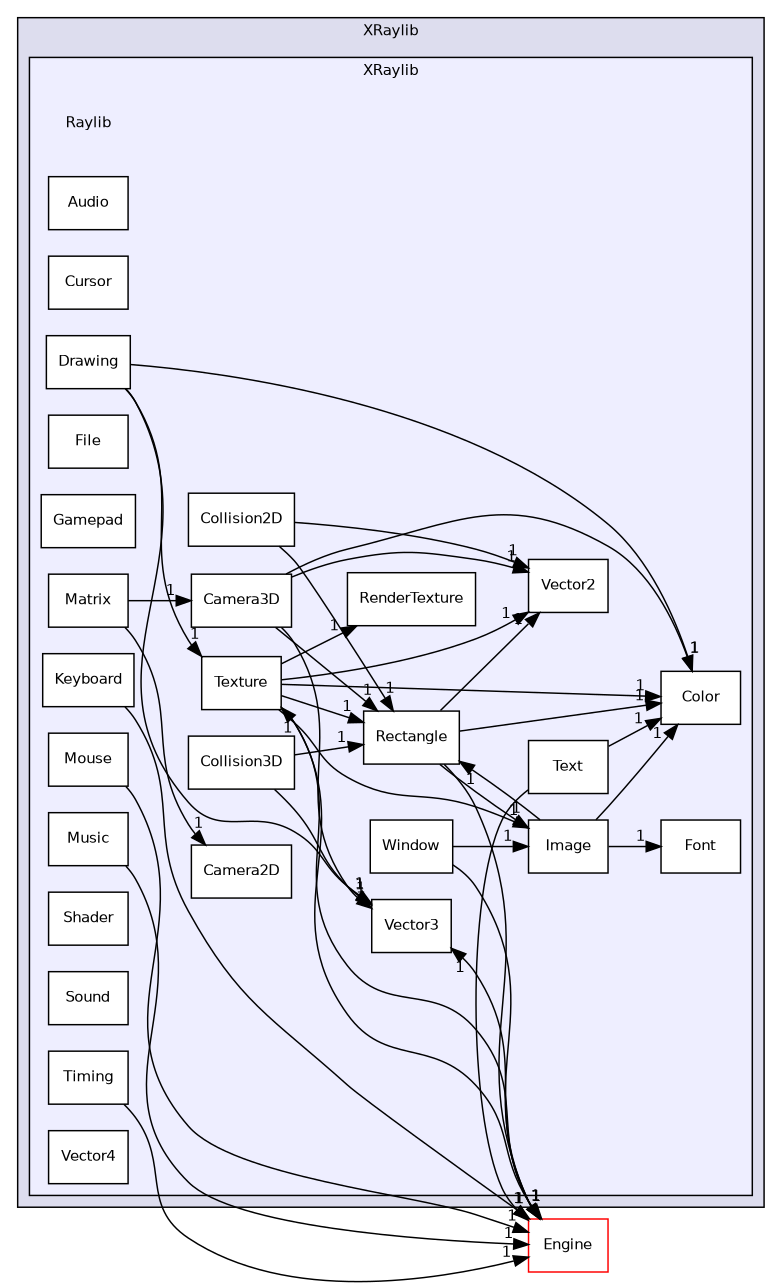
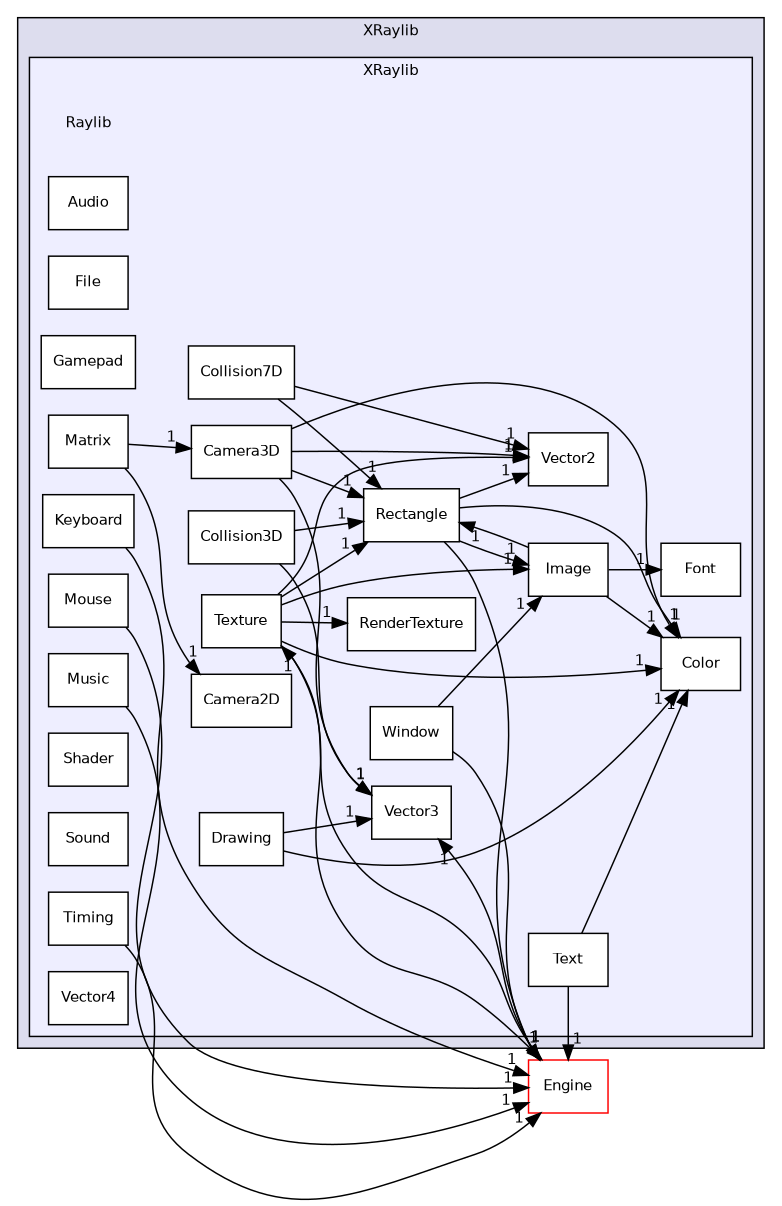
node "Cursor": removed
node "Collision2D": label "Collision2D" -> "Collision7D"
edge "Drawing" -> "Texture": removed
